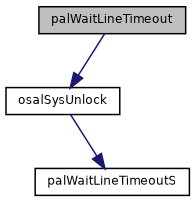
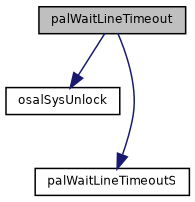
edge "osalSysUnlock" -> "palWaitLineTimeoutS": now "palWaitLineTimeout" -> "palWaitLineTimeoutS"
